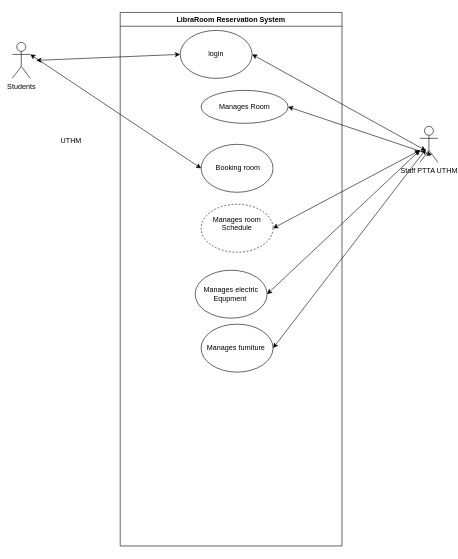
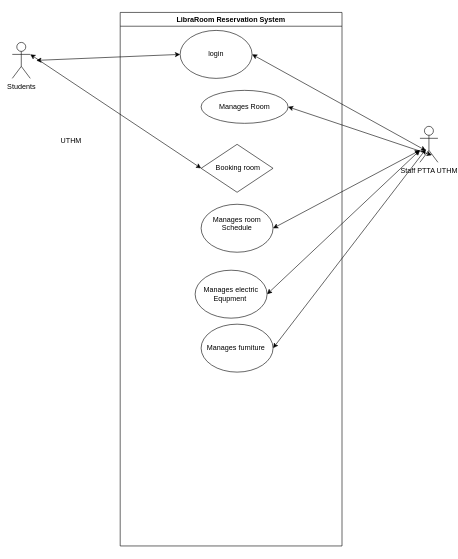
node "Booking room": shape ellipse -> diamond
node "Manages room Schedule": style dashed -> solid
